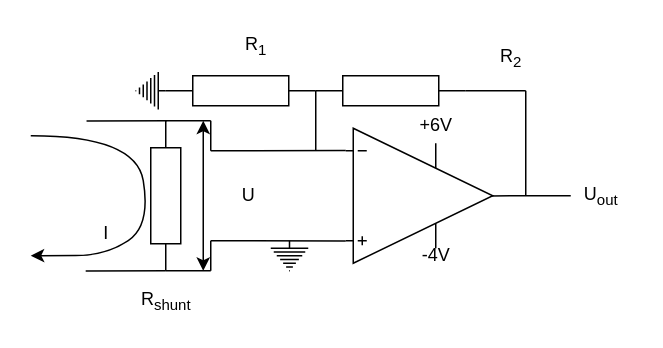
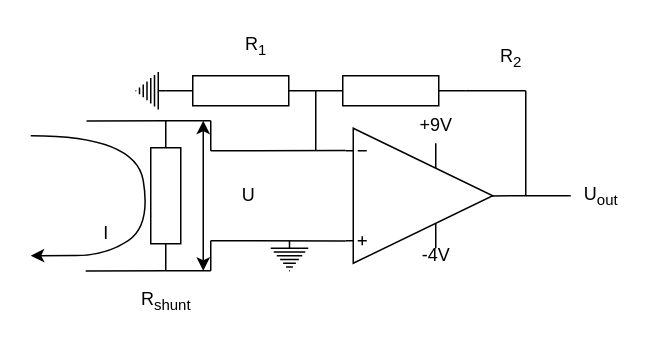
node "+6V": label "+6V" -> "+9V"
